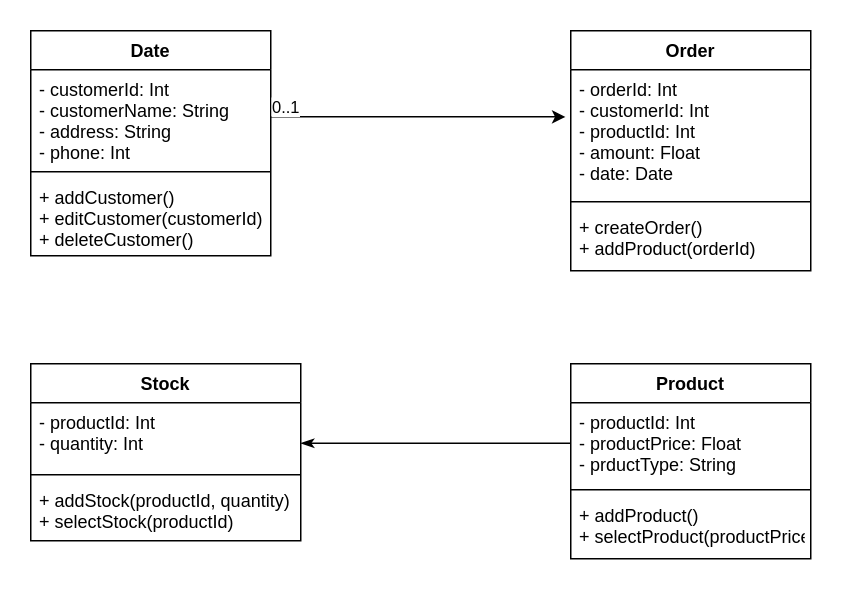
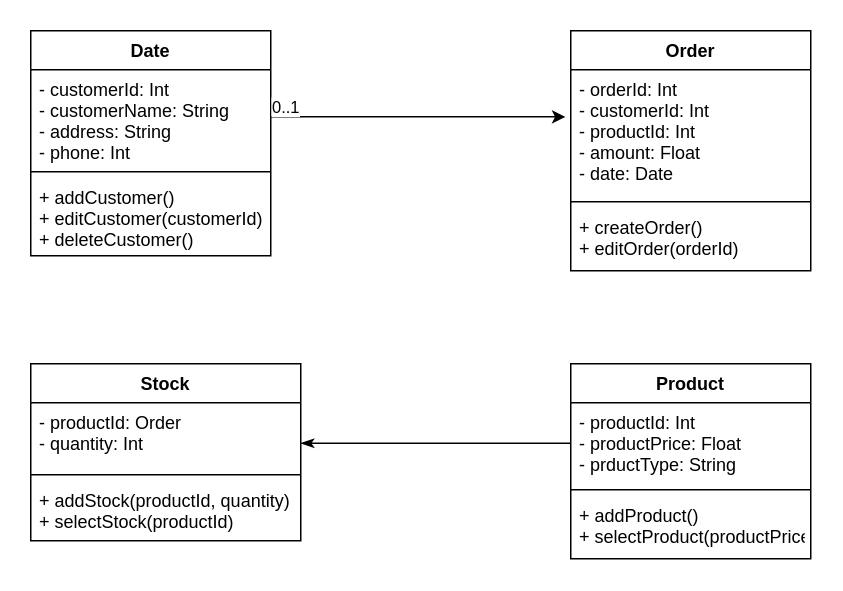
node "+ createOrder() + addProduct(orderId)": label "+ createOrder() + addProduct(orderId)" -> "+ createOrder() + editOrder(orderId)"
node "- productId: Int - quantity: Int": label "- productId: Int - quantity: Int" -> "- productId: Order - quantity: Int"
